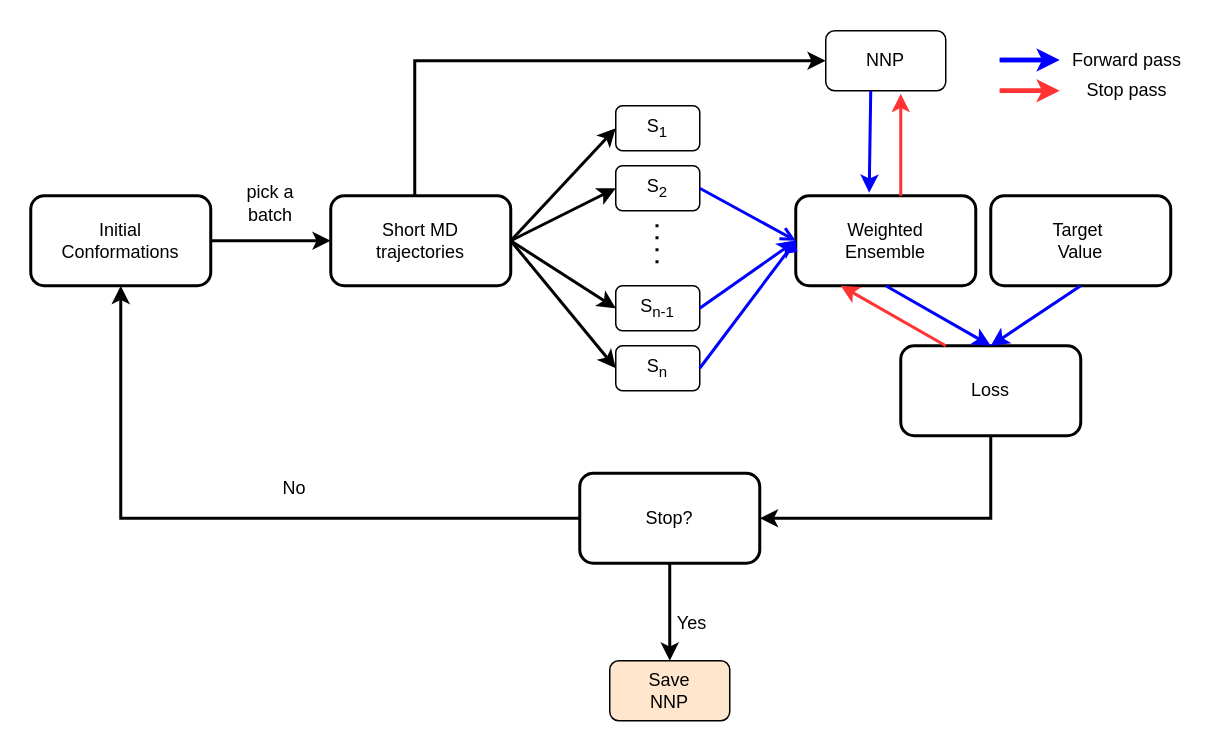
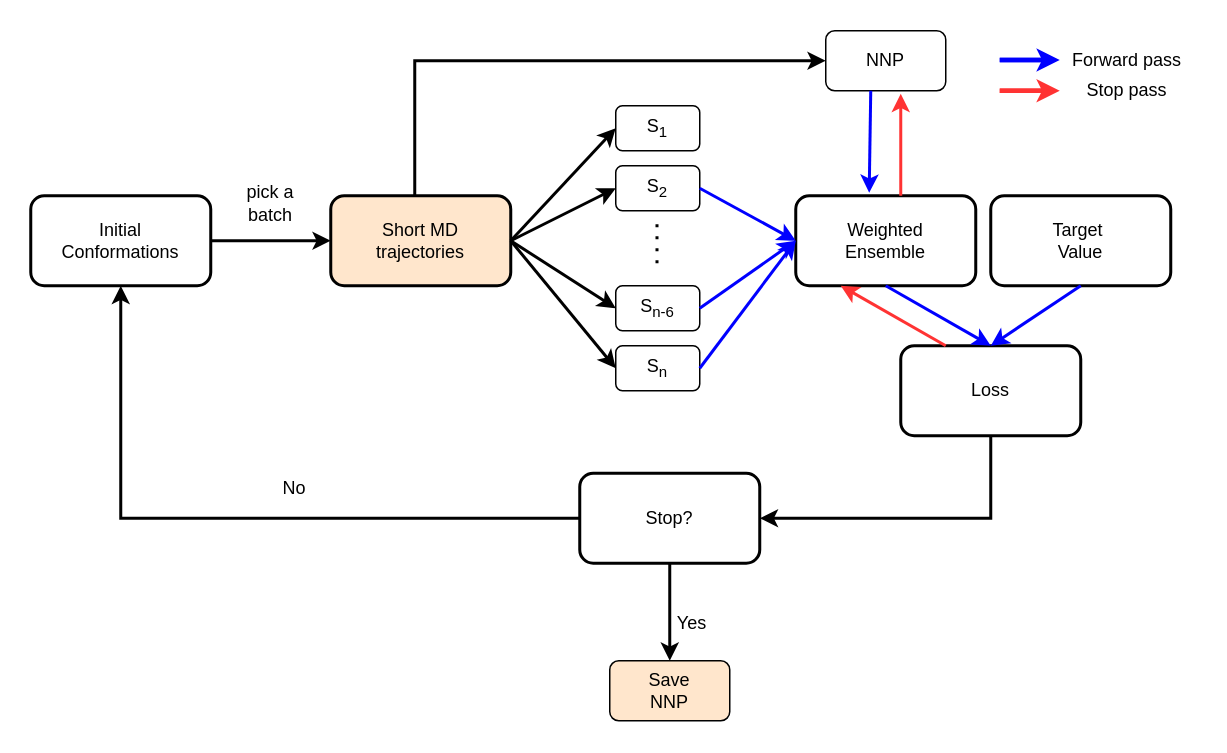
edge "S2" -> "Weighted Ensemble": arrowhead open -> classic
node "Short MD trajectories": fillcolor #ffffff -> #ffe6cc
edge "Sn" -> "Weighted Ensemble": arrowhead diamond -> classic
node "Sn-1": label "Sn-1" -> "Sn-6"
